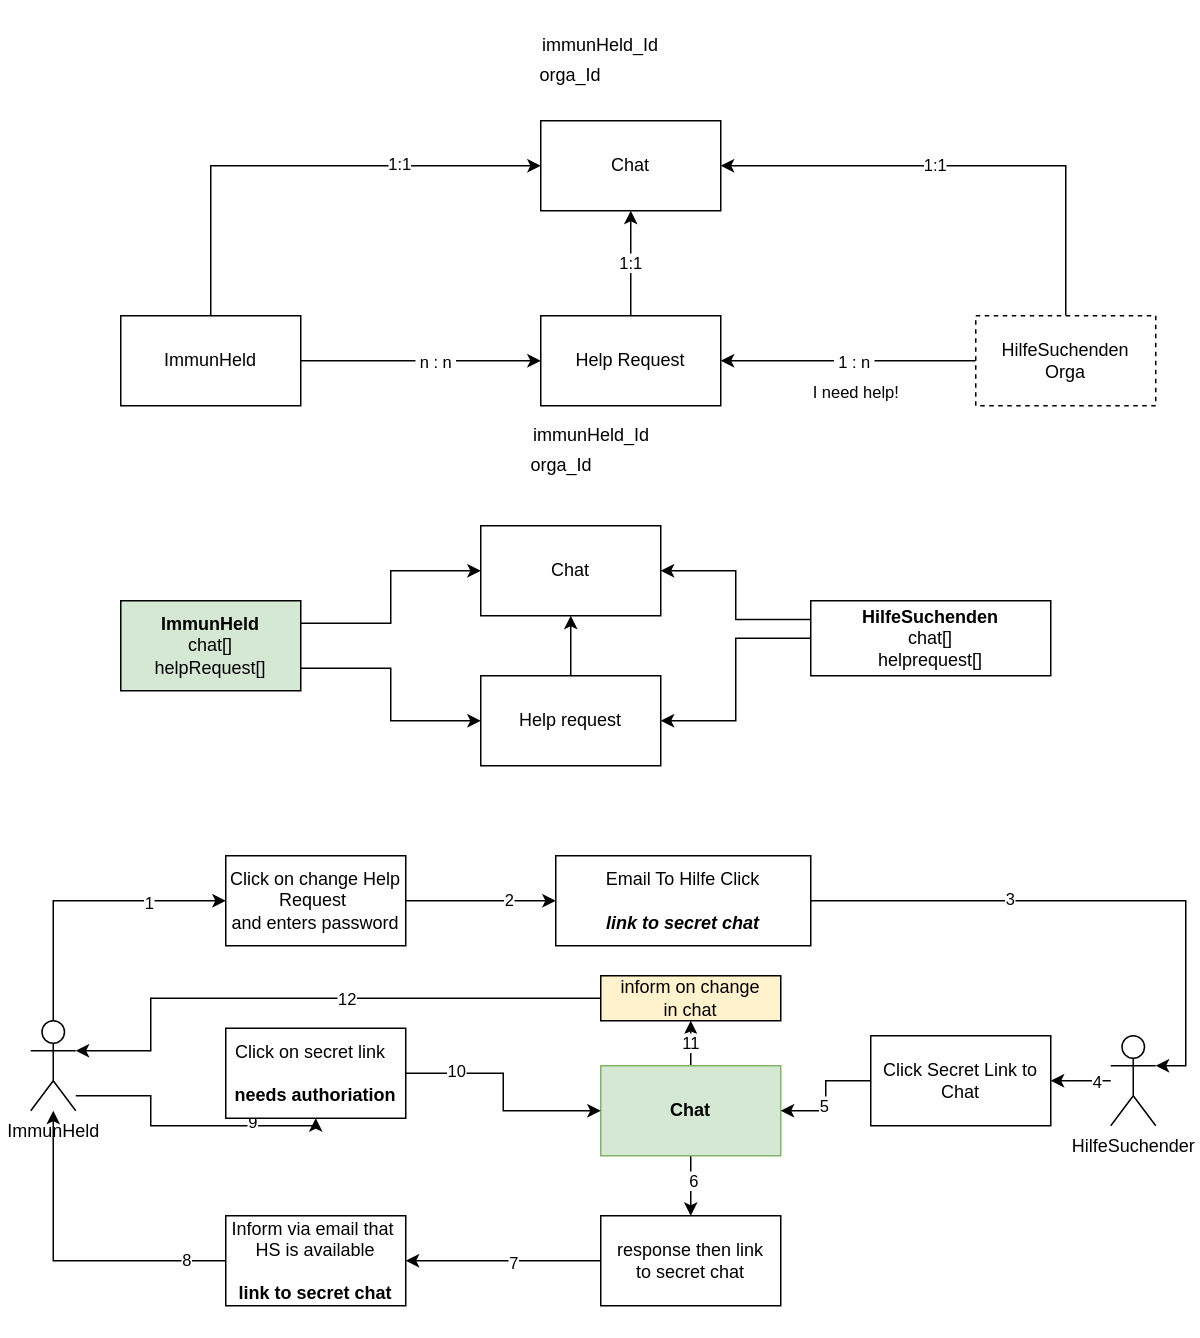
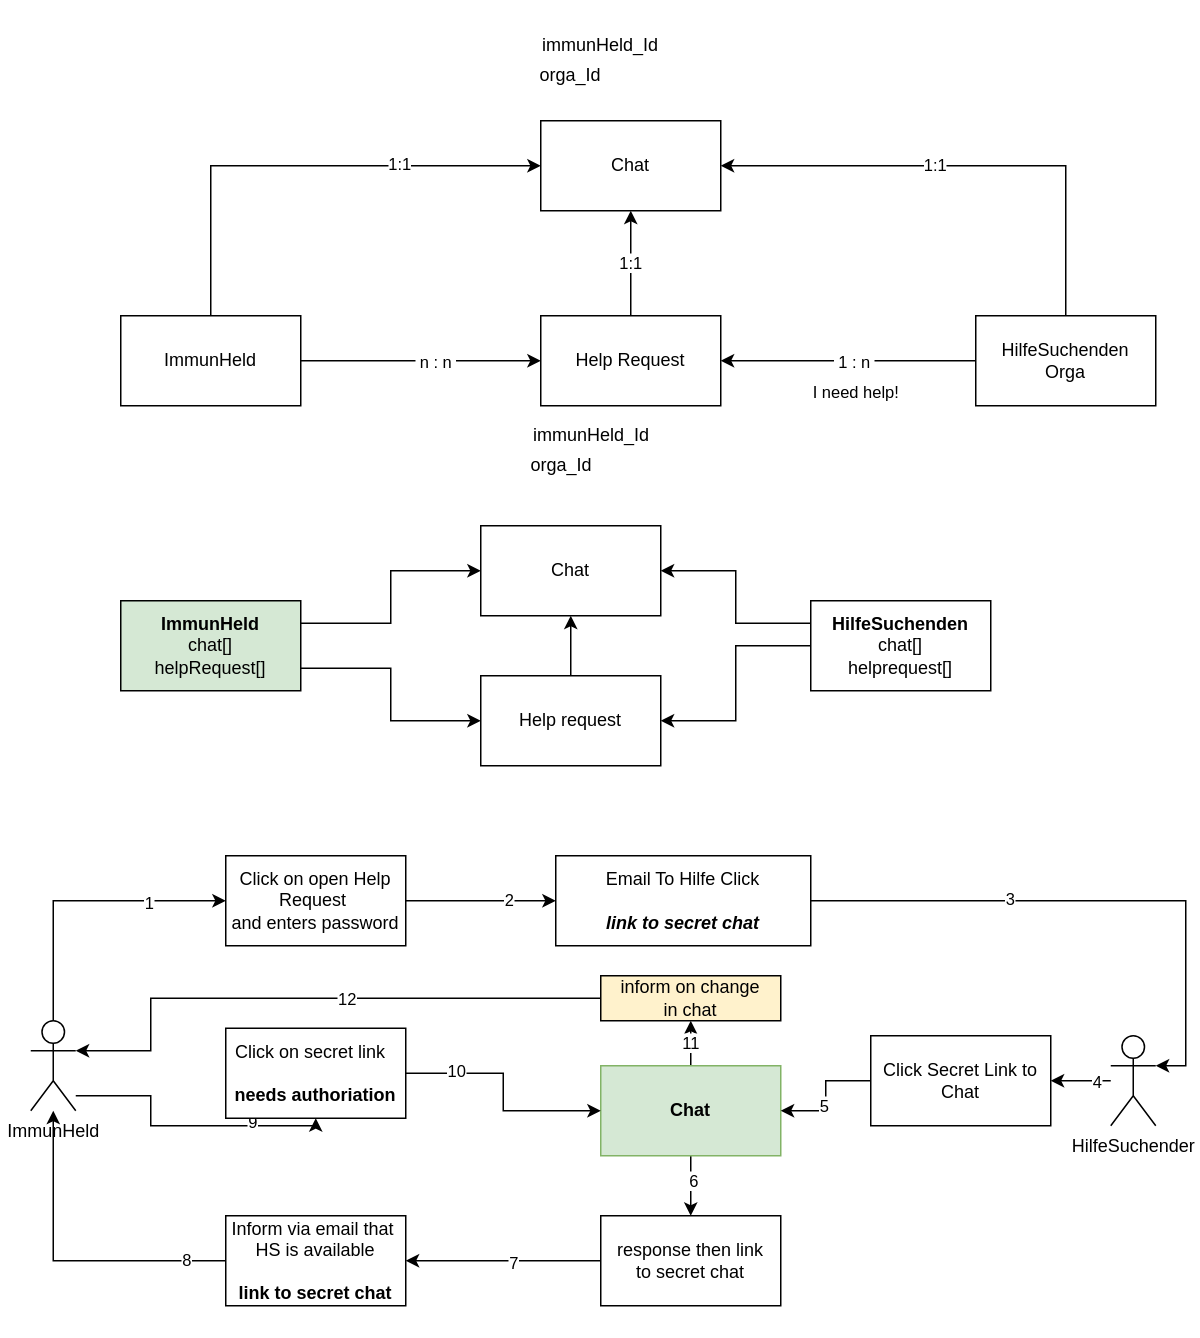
node "HilfeSuchenden Orga": style dashed -> solid
node "HilfeSuchenden chat[] helprequest[]": size 240x75 -> 180x90
node "Click on change Help Request and enters password": label "Click on change Help Request and enters password" -> "Click on open Help Request and enters password"
